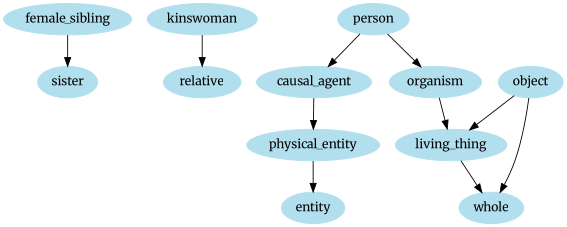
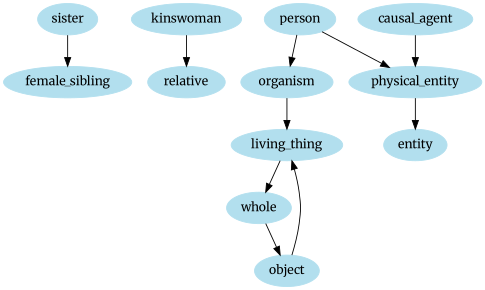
edge "female_sibling" -> "sister": reversed
edge "person" -> "causal_agent": now "person" -> "physical_entity"
edge "object" -> "whole": reversed
